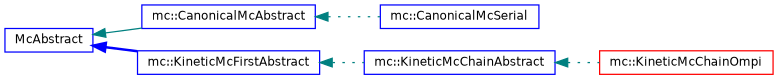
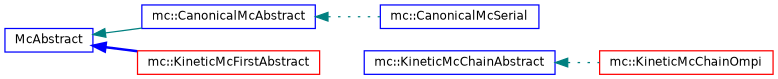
node "mc::KineticMcFirstAbstract": color blue -> red
edge "mc::KineticMcChainAbstract" -> "mc::KineticMcFirstAbstract": removed
